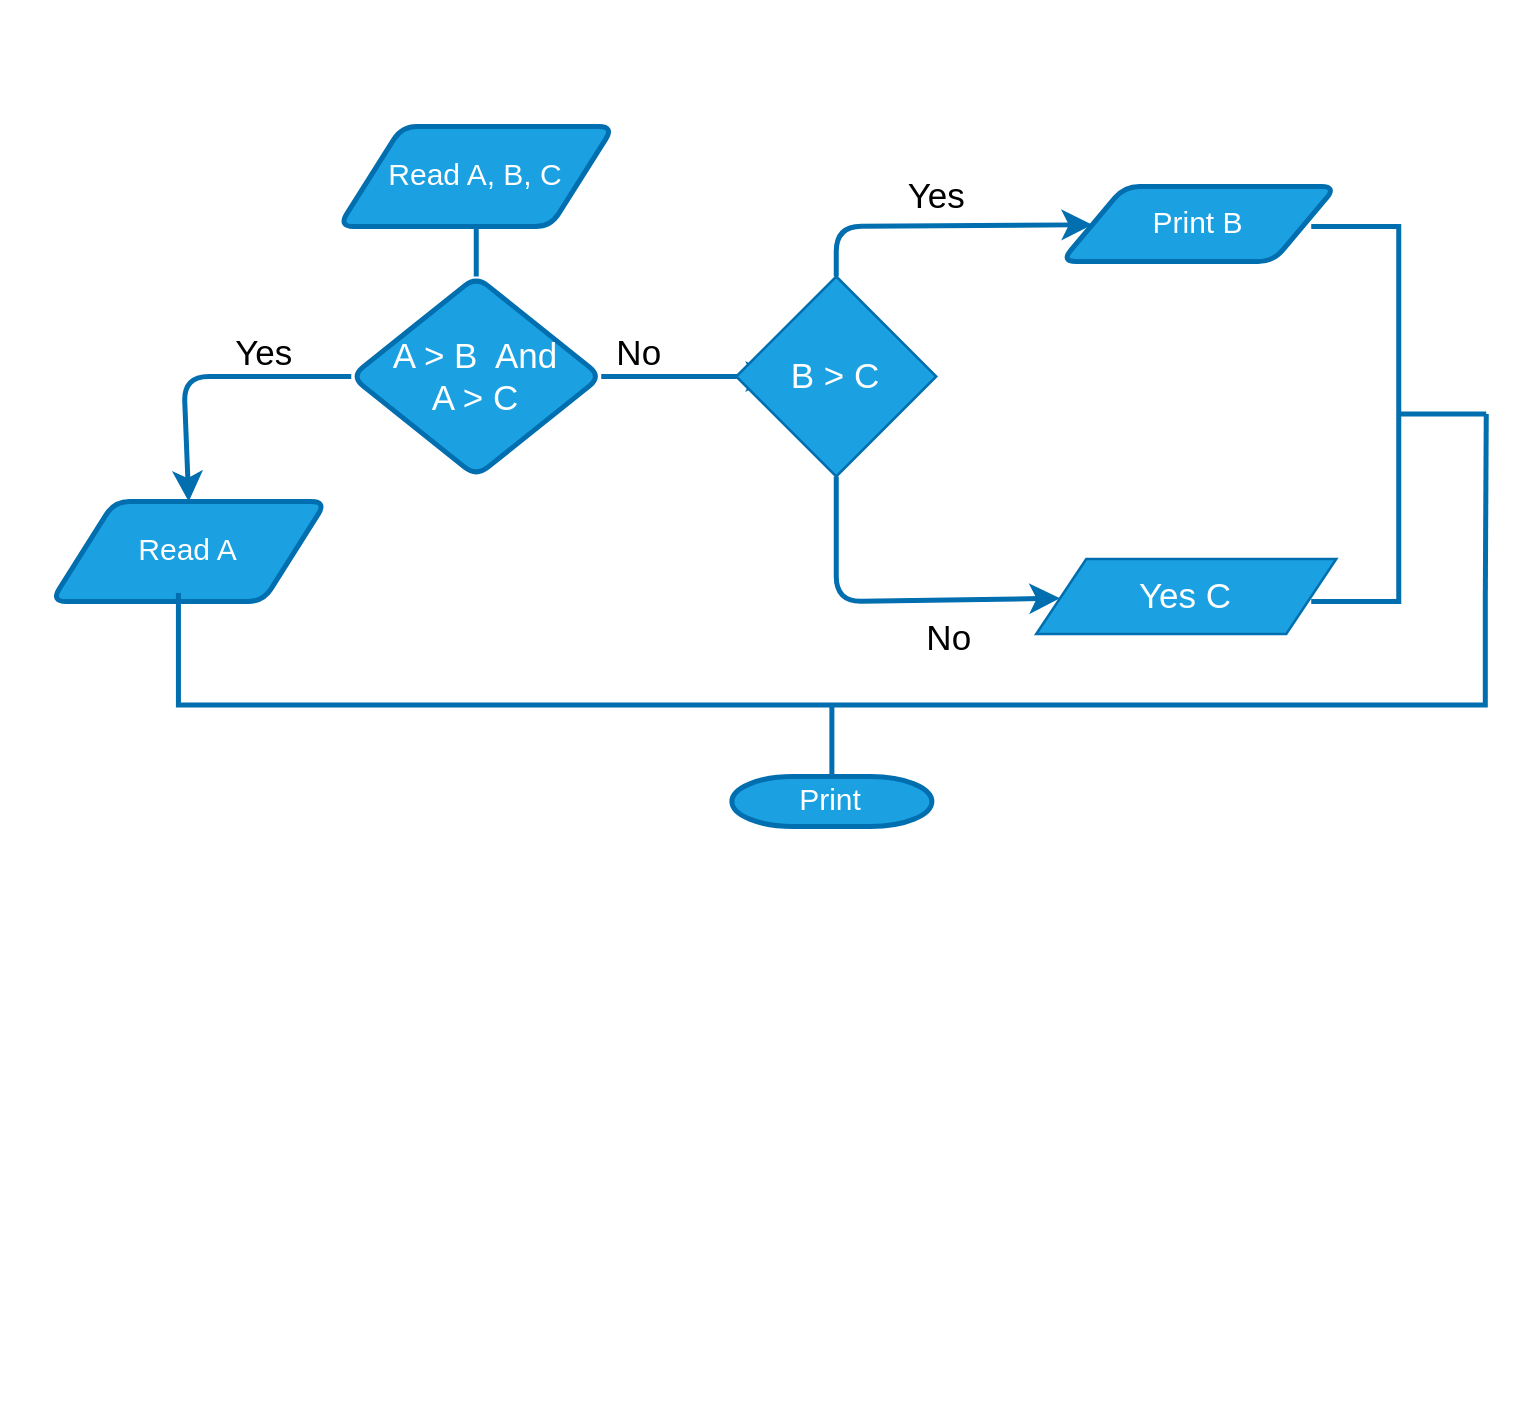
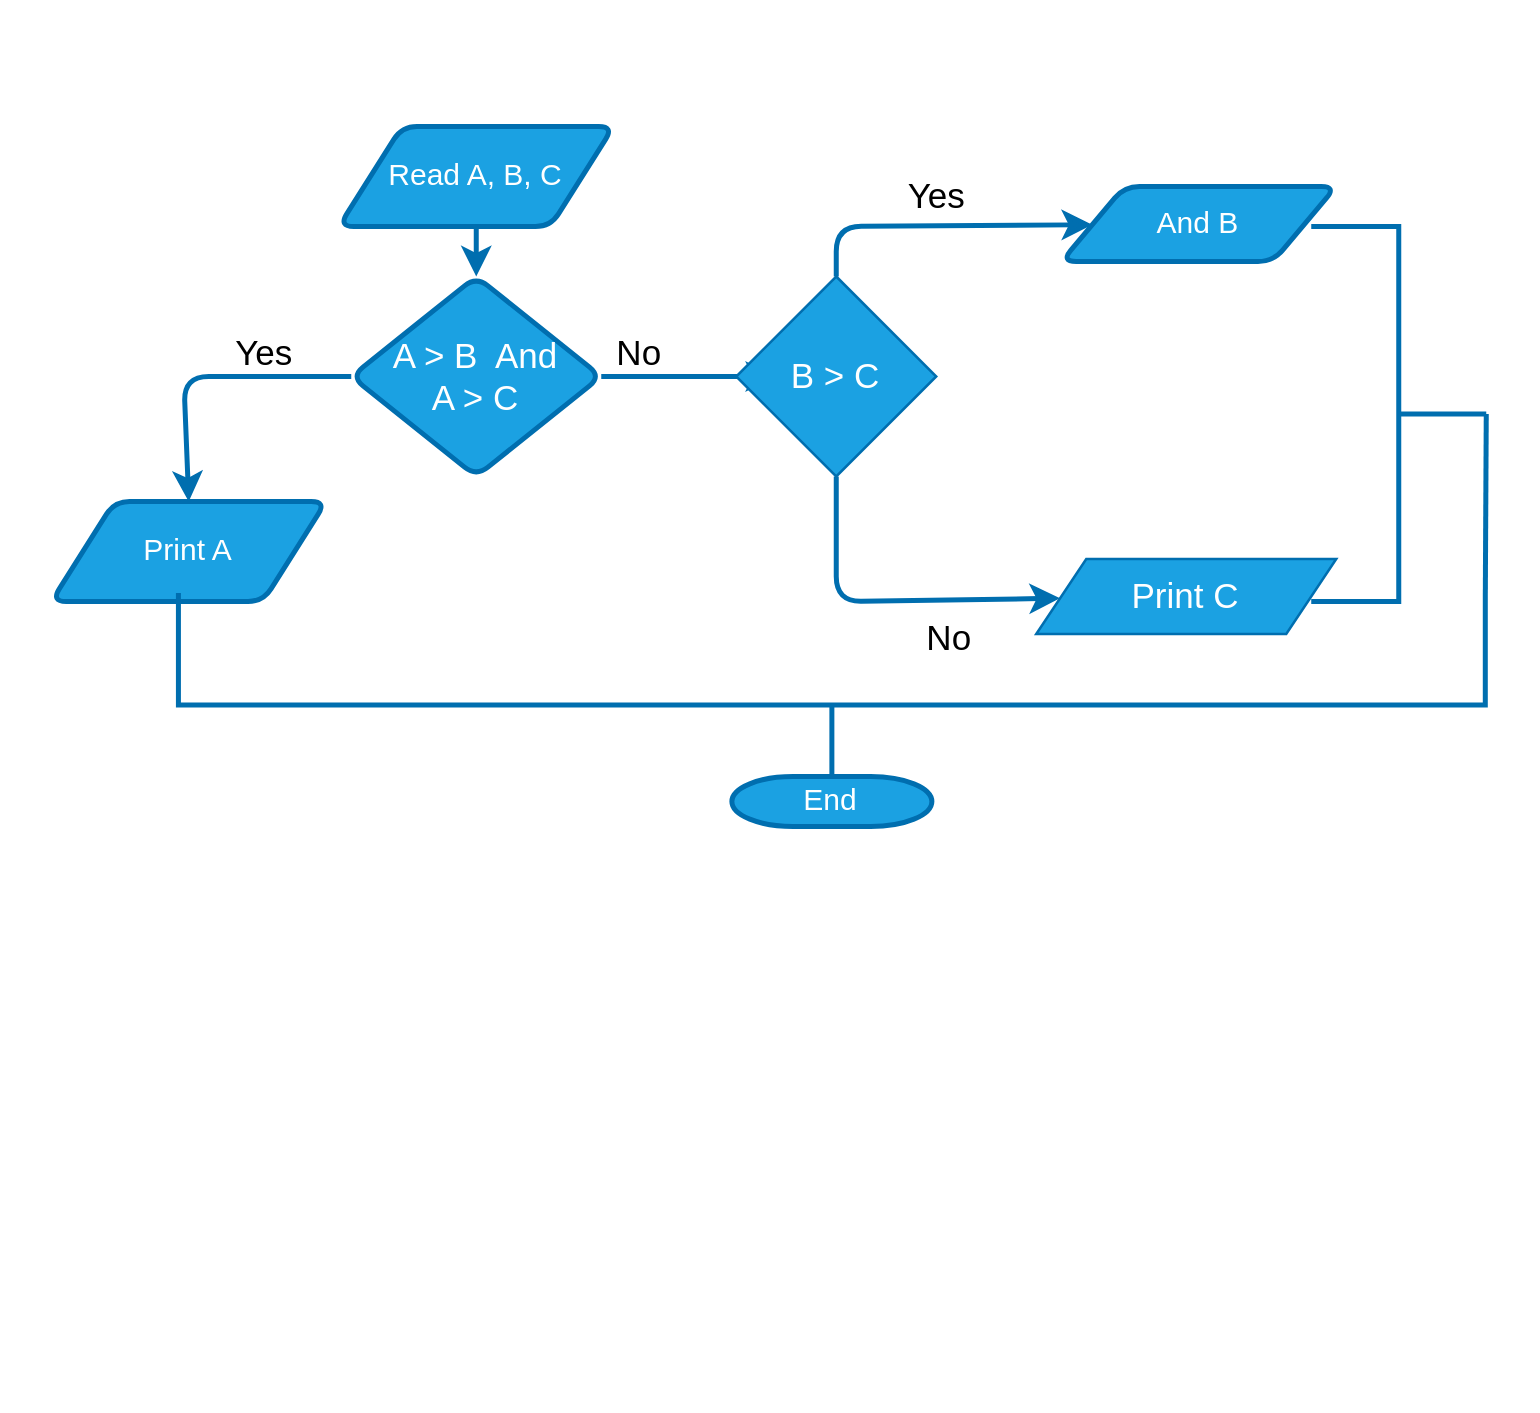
node "Print B": label "Print B" -> "And B"
edge "Read A, B, C" -- "A > B And A > C": arrowhead none -> classic
node "Read A": label "Read A" -> "Print A"
node "Yes C": label "Yes C" -> "Print C"
node "Print": label "Print" -> "End"
